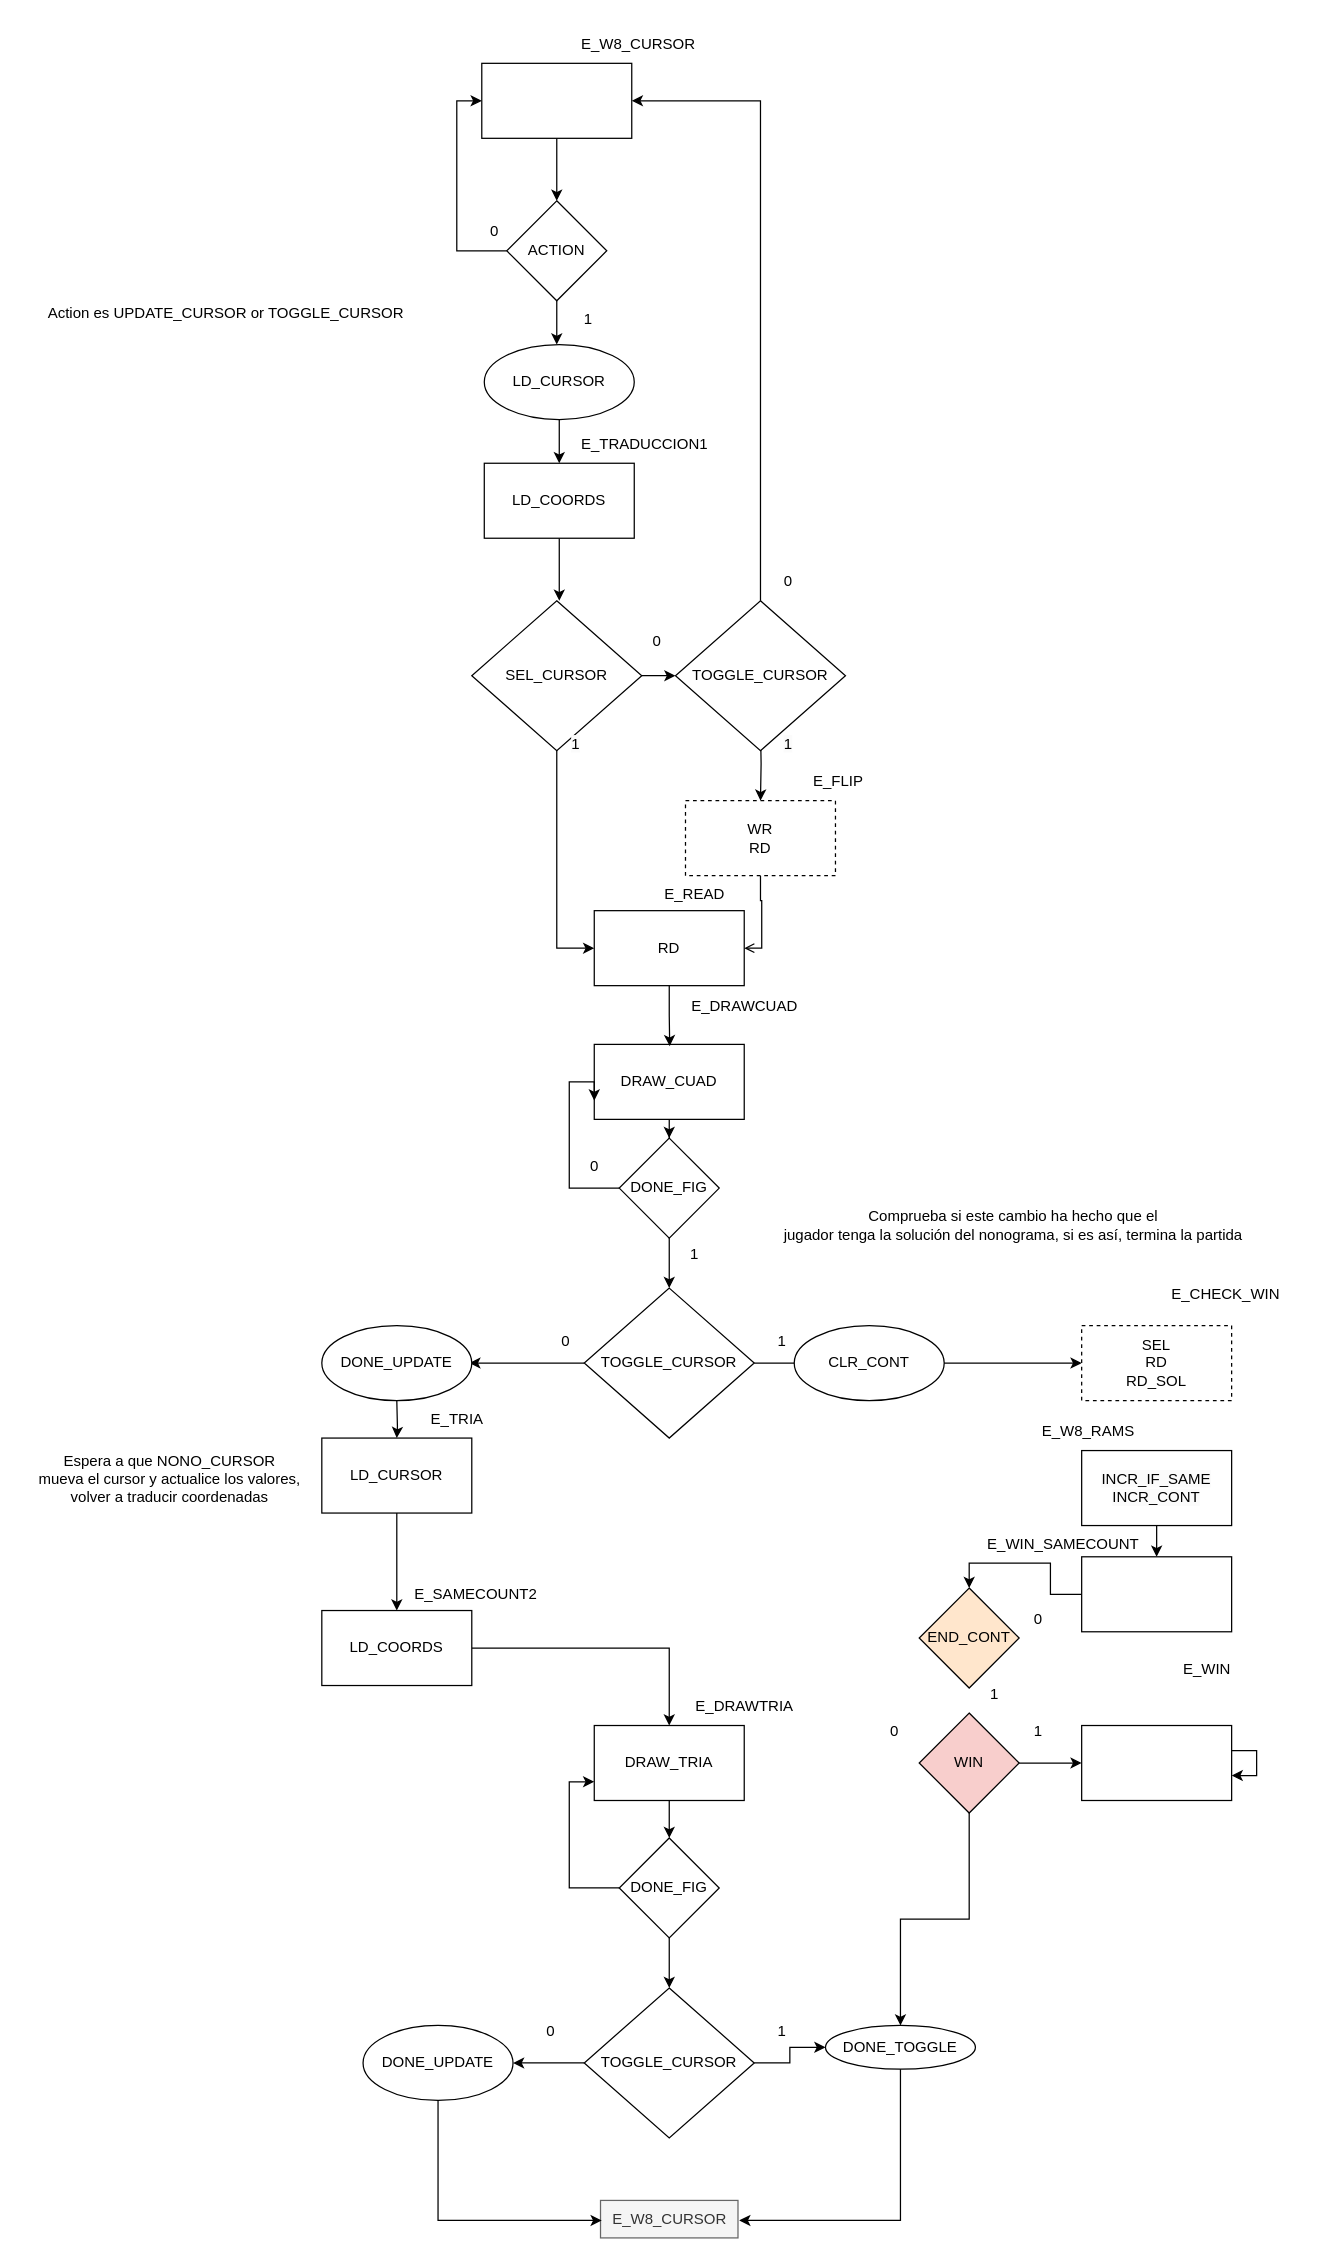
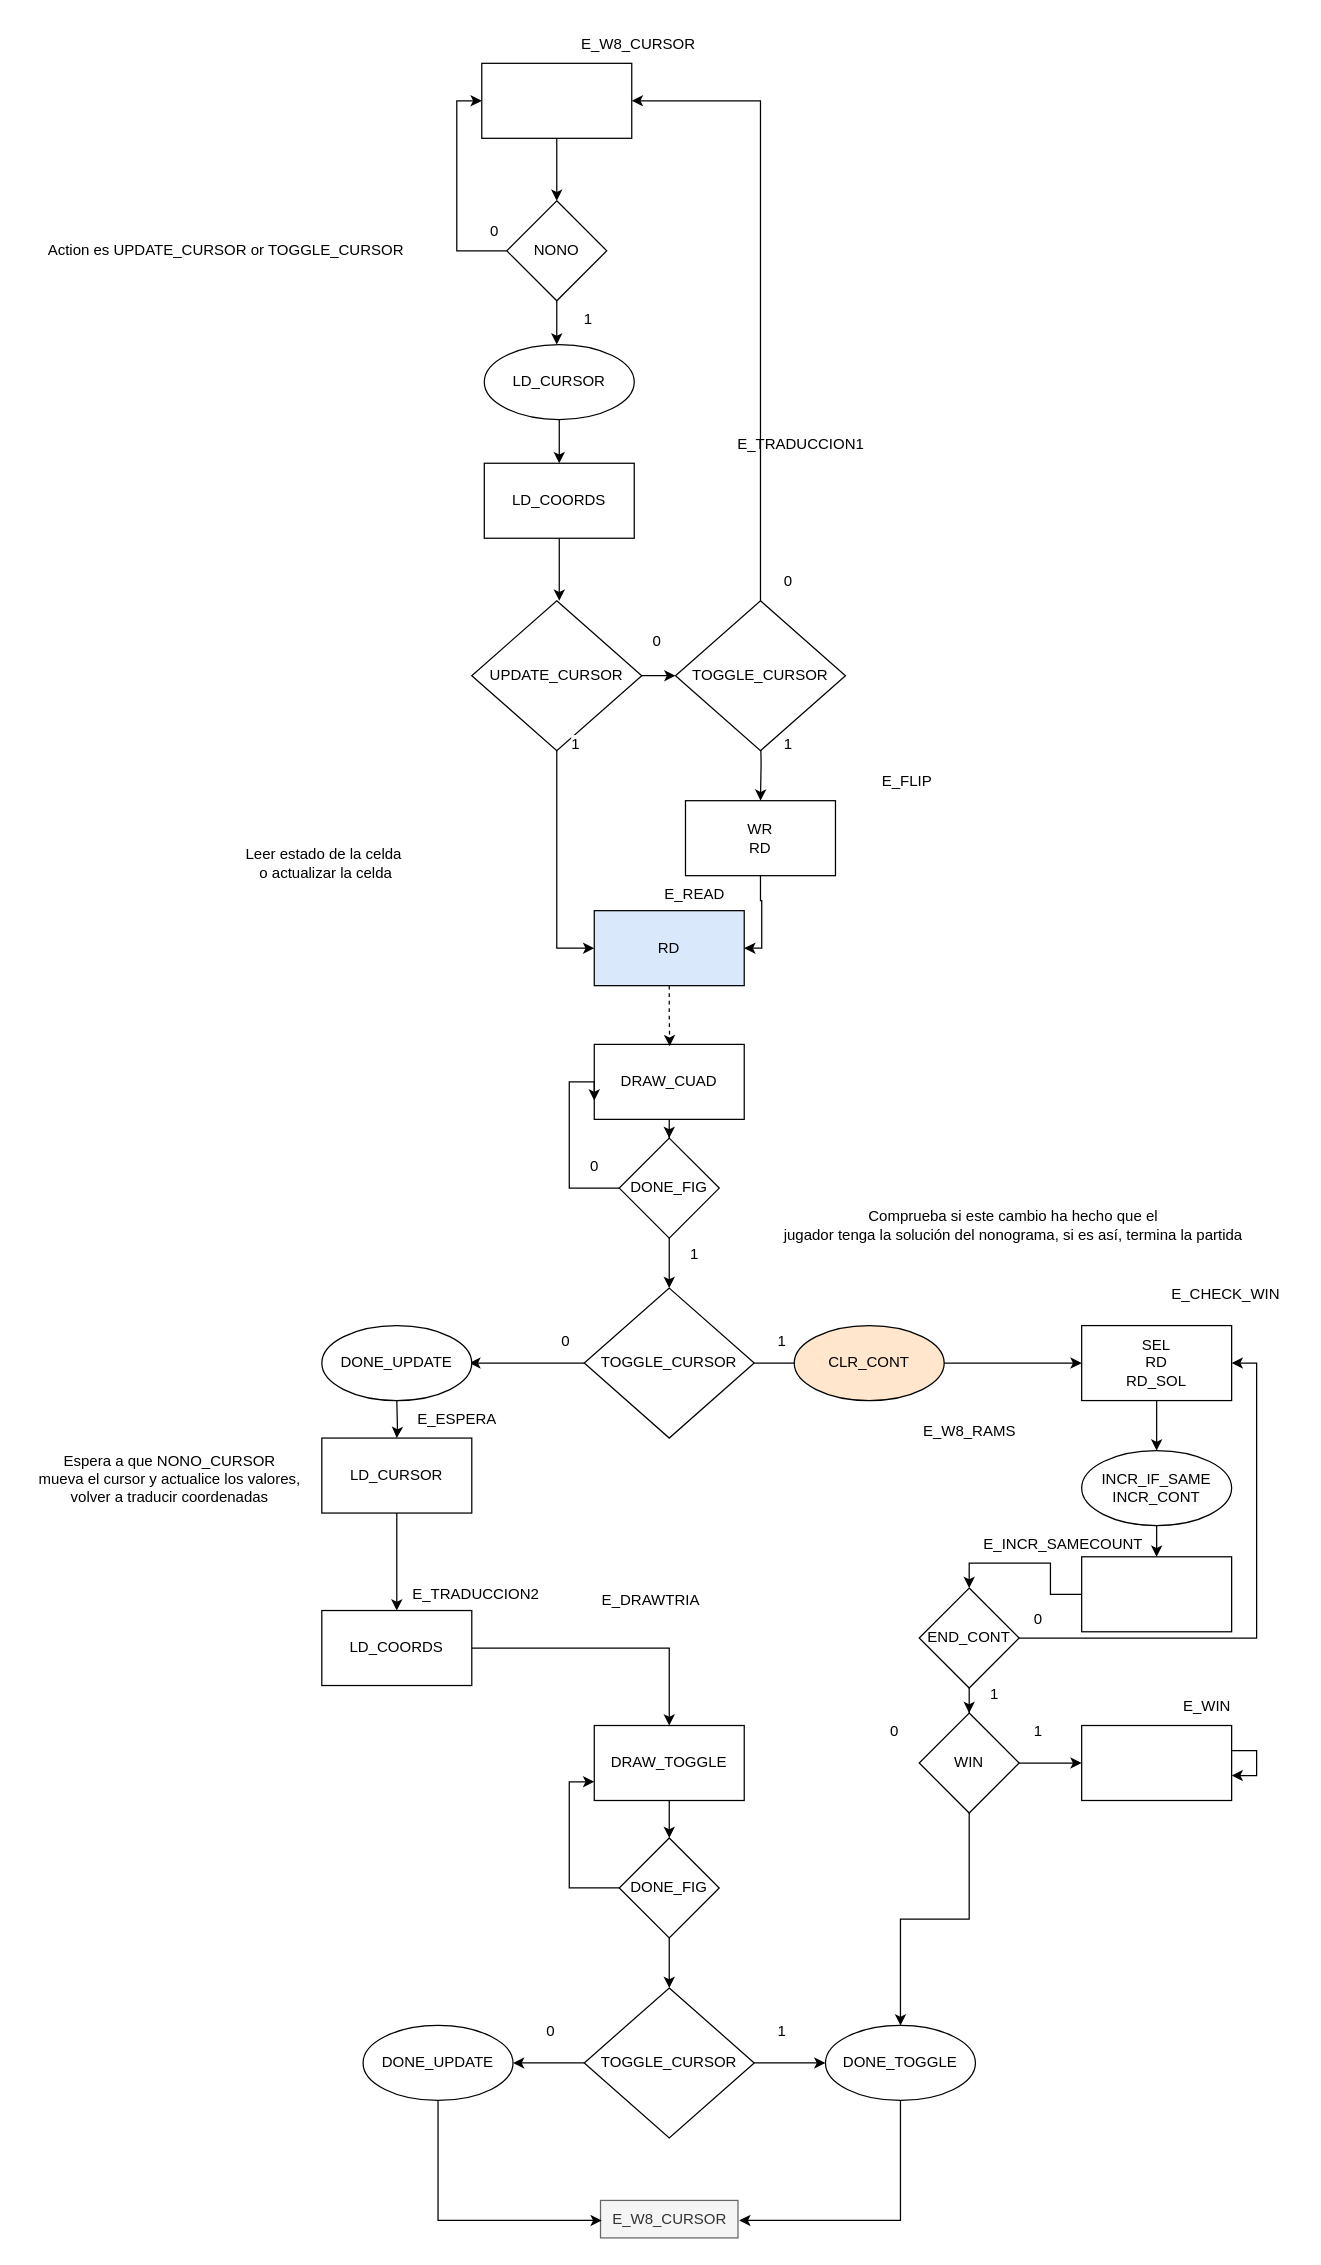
node "ACTION": label "ACTION" -> "NONO"
node "Action es UPDATE_CURSOR or TOGGLE_CURSOR": moved (226, 313) -> (226, 251)
node "E_TRADUCCION1": moved (644, 444) -> (801, 444)
node "SEL_CURSOR": label "SEL_CURSOR" -> "UPDATE_CURSOR"
node "E_FLIP": moved (838, 782) -> (907, 782)
node "WR RD": style dashed -> solid
node "Leer estado de la celda o actualizar la celda": added
node "RD": fillcolor #ffffff -> #dae8fc
edge "WR RD" -> "RD": arrowhead open -> classic
node "E_DRAWCUAD": removed
edge "RD" -> "DRAW_CUAD": style solid -> dashed
node "CLR_CONT": fillcolor #ffffff -> #ffe6cc
node "SEL RD RD_SOL": style dashed -> solid
node "E_TRIA": label "E_TRIA" -> "E_ESPERA"
edge "SEL RD RD_SOL" -> "INCR_IF_SAME INCR_CONT": added
node "E_W8_RAMS": moved (1088, 1432) -> (969, 1432)
node "INCR_IF_SAME INCR_CONT": shape rectangle -> ellipse
node "E_WIN_SAMECOUNT": label "E_WIN_SAMECOUNT" -> "E_INCR_SAMECOUNT"
node "E_SAMECOUNT2": label "E_SAMECOUNT2" -> "E_TRADUCCION2"
edge "END_CONT" -> "SEL RD RD_SOL": added
node "END_CONT": fillcolor #ffe6cc -> #ffffff
node "E_WIN": moved (1207, 1669) -> (1207, 1707)
edge "END_CONT" -> "WIN": added
node "E_DRAWTRIA": moved (744, 1707) -> (651, 1601)
node "DRAW_TRIA": label "DRAW_TRIA" -> "DRAW_TOGGLE"
node "WIN": fillcolor #f8cecc -> #ffffff
node "DONE_TOGGLE": size 150x44 -> 150x75
